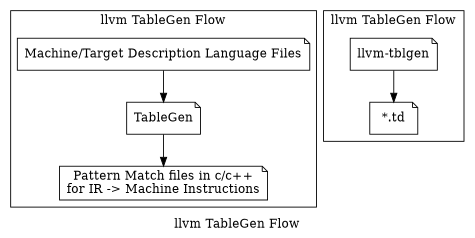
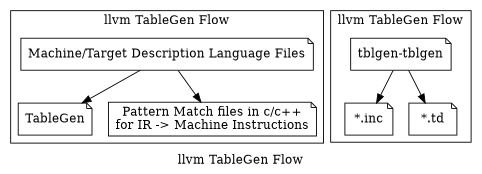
node "llvm-tblgen": label "llvm-tblgen" -> "tblgen-tblgen"
node "*.inc": added
edge "TableGen" -> "Pattern Match files in c/c++ for IR -> Machine Instructions": now "Machine/Target Description Language Files" -> "Pattern Match files in c/c++ for IR -> Machine Instructions"
